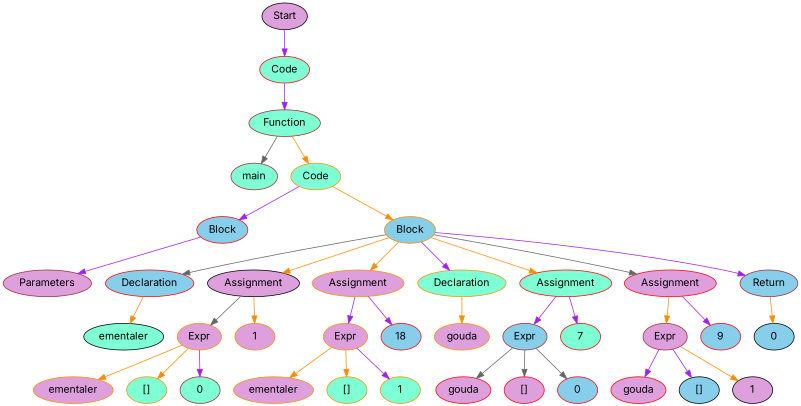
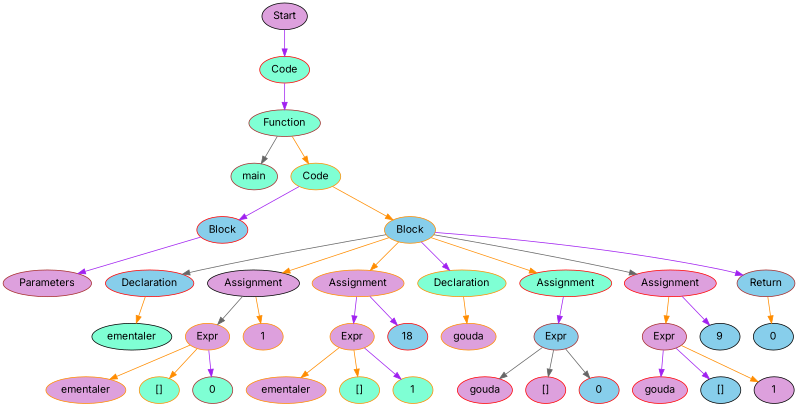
node "7": removed
node "9": color red -> black
